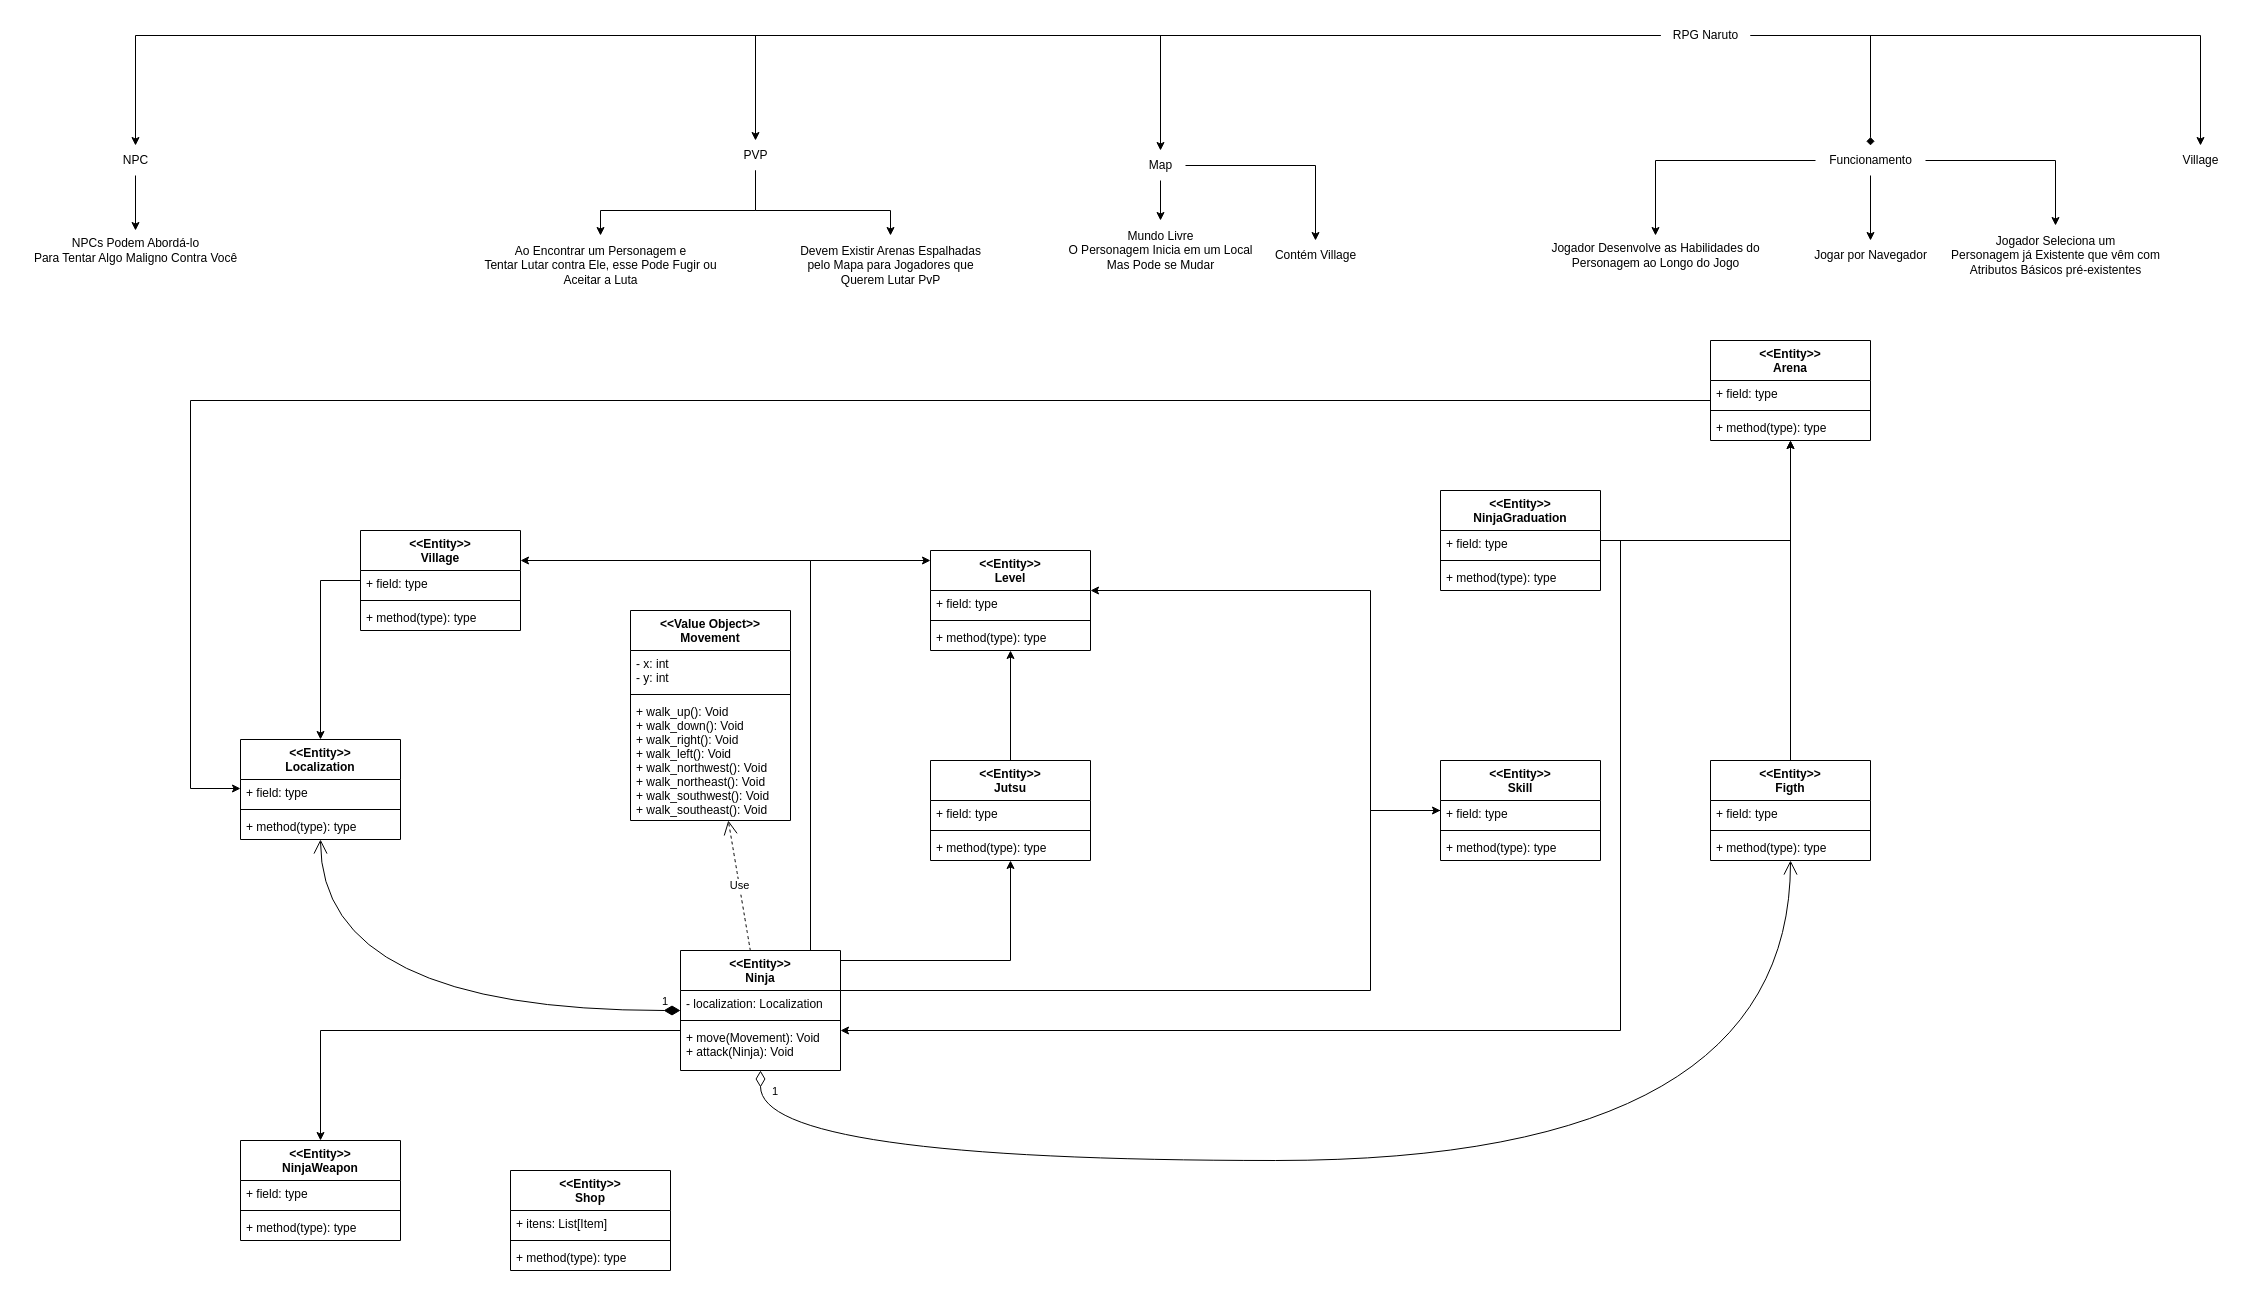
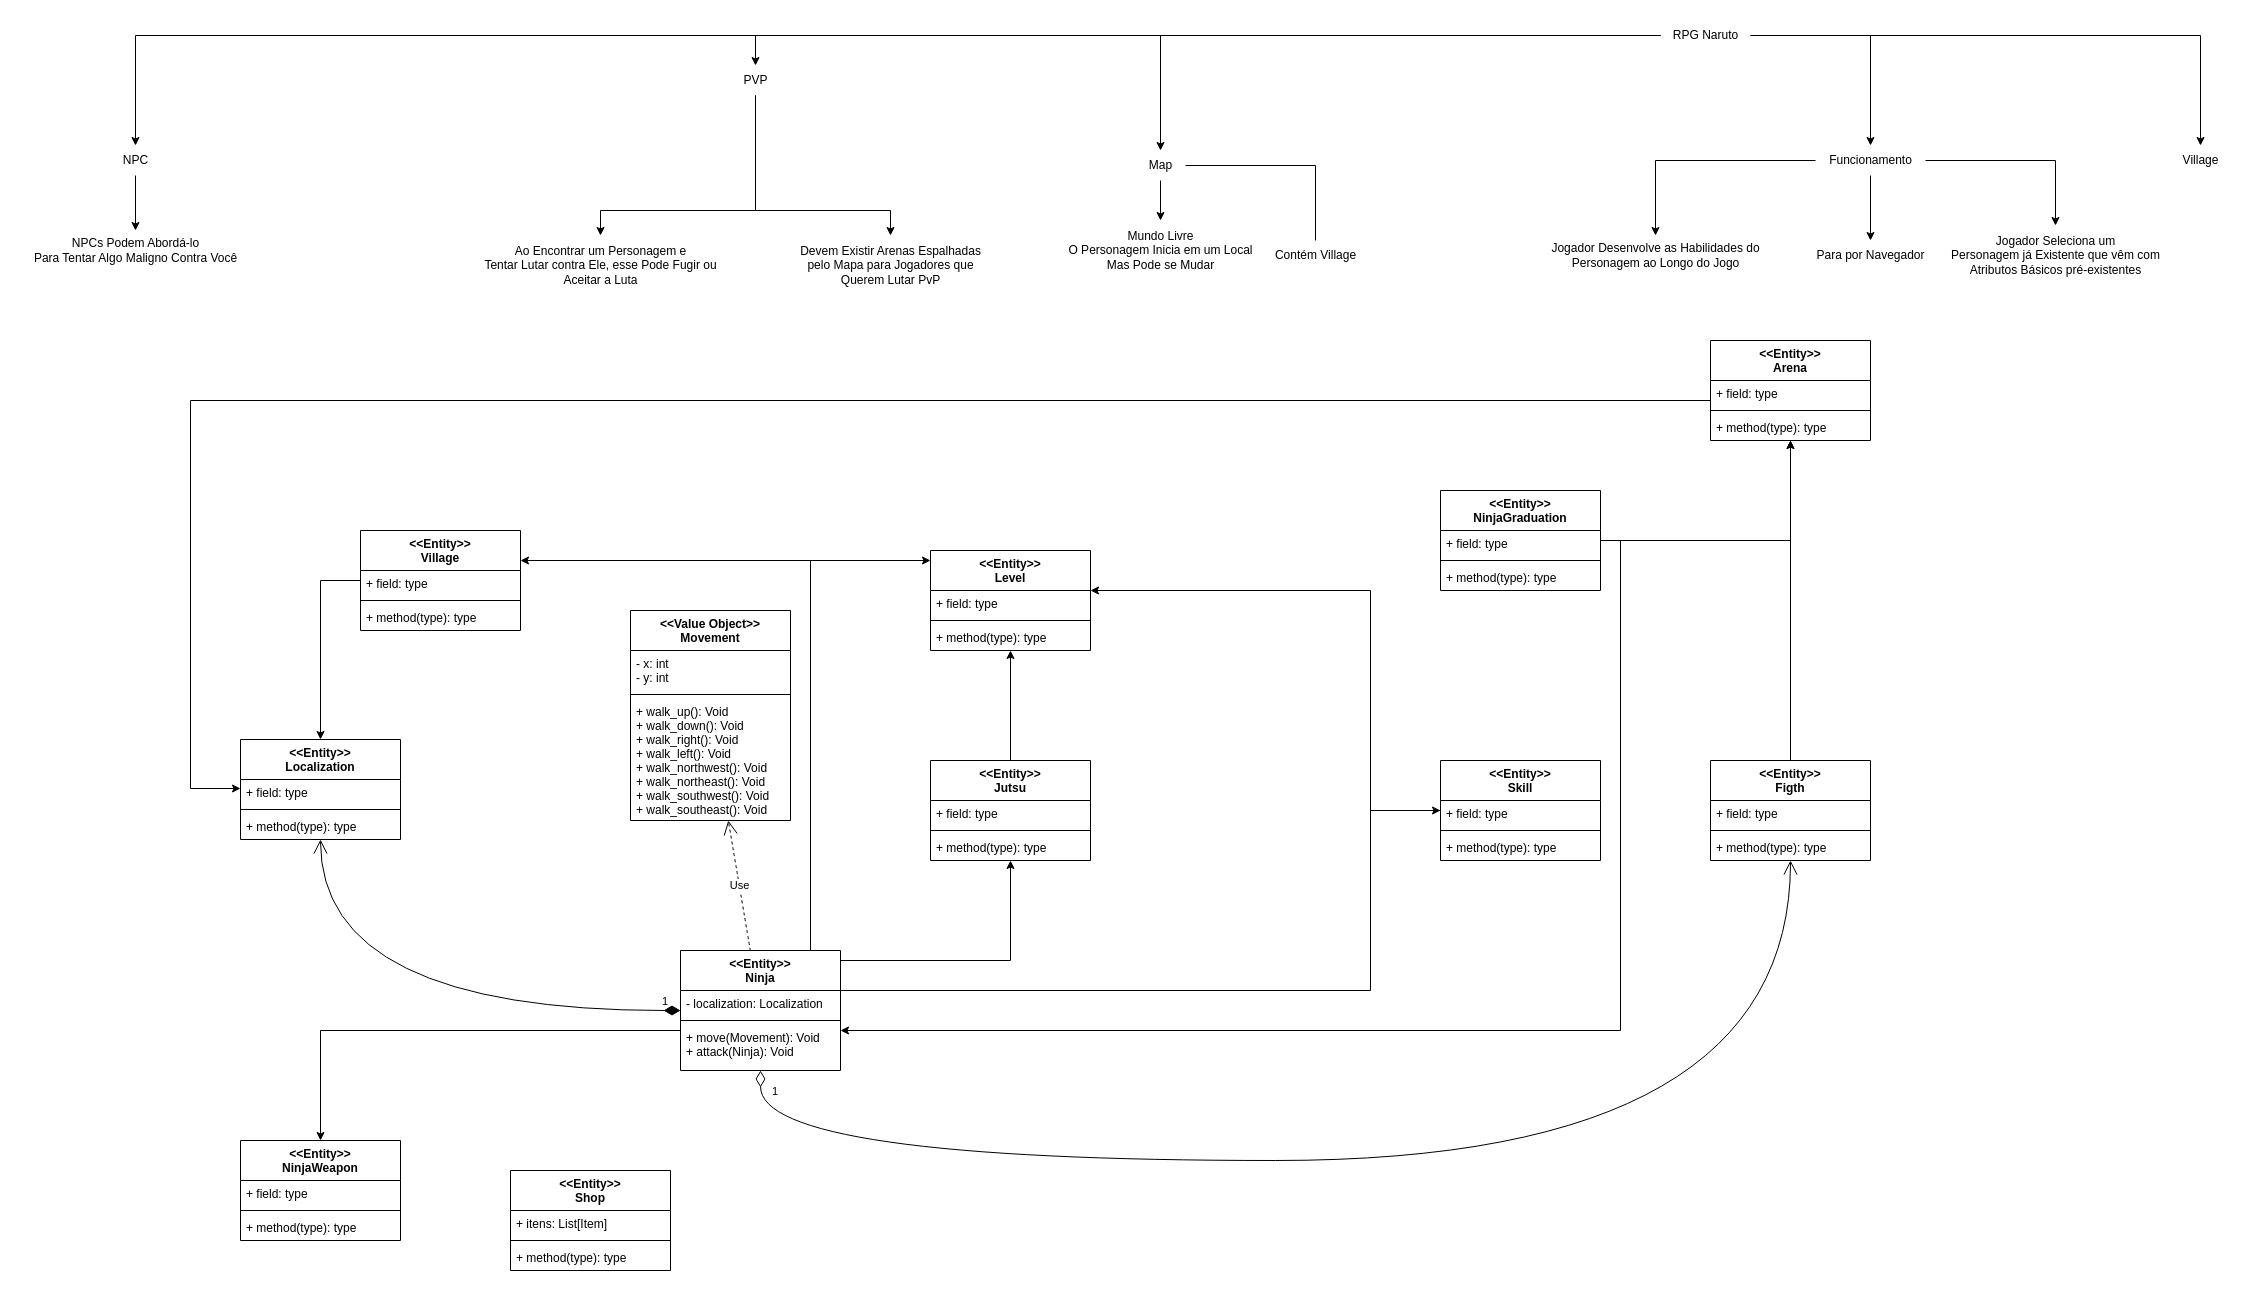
edge "RPG Naruto" -> "Funcionamento": arrowhead diamond -> classic
node "PVP": moved (756, 156) -> (756, 81)
edge "Map" -> "Contém Village": arrowhead classic -> none
node "Jogar por Navegador": label "Jogar por Navegador" -> "Para por Navegador"
